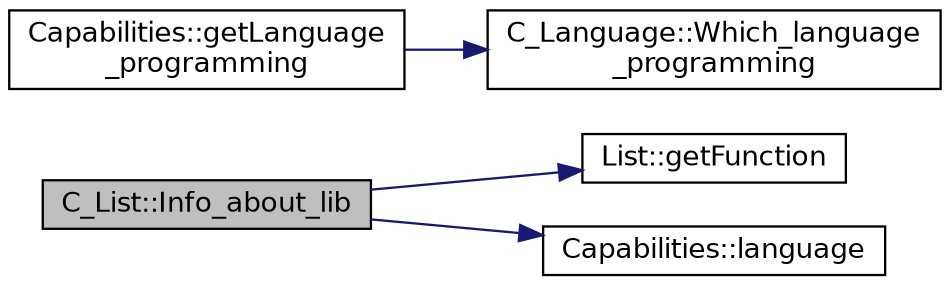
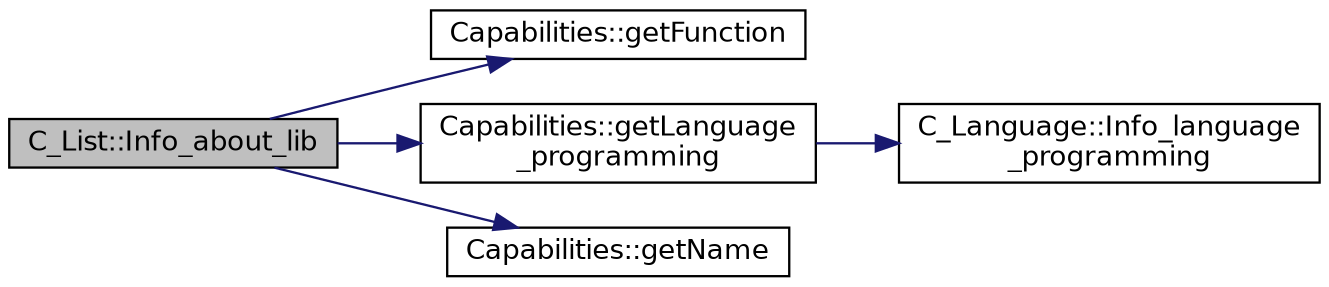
node "C_Language::Which_language _programming": label "C_Language::Which_language _programming" -> "C_Language::Info_language _programming"
edge "C_List::Info_about_lib" -> "Capabilities::getLanguage _programming": added
node "List::getFunction": label "List::getFunction" -> "Capabilities::getFunction"
node "Capabilities::language": label "Capabilities::language" -> "Capabilities::getName"
